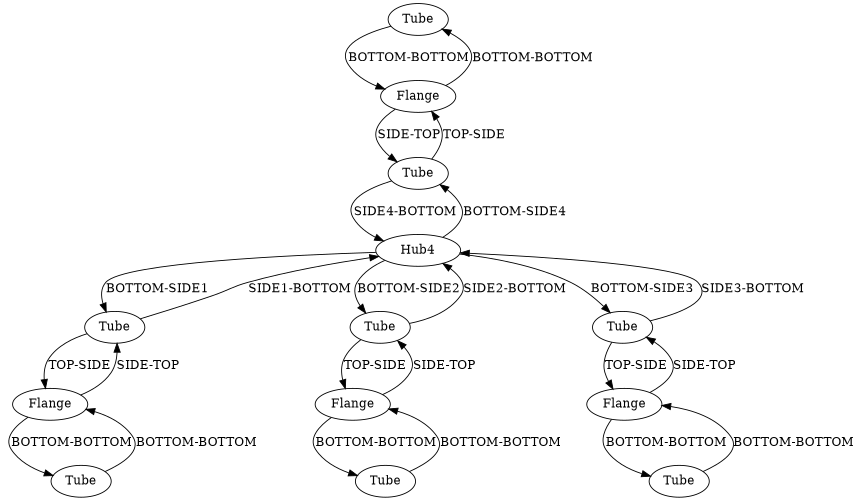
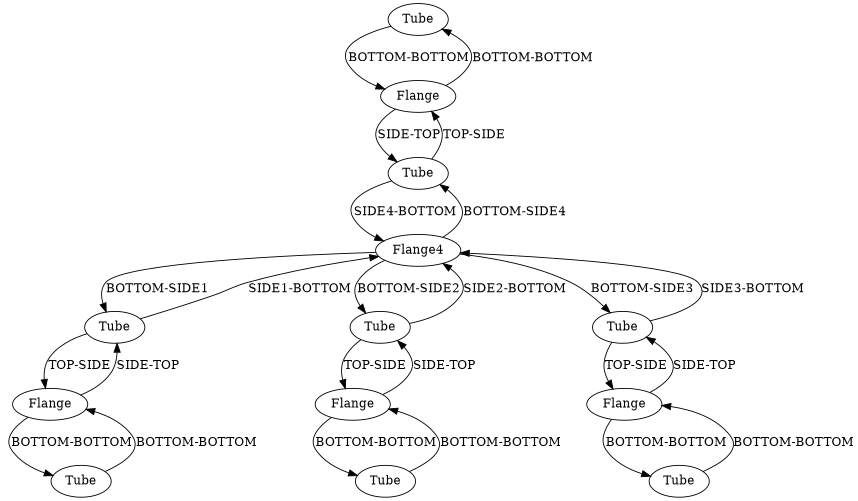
node "Hub4": label "Hub4" -> "Flange4"
